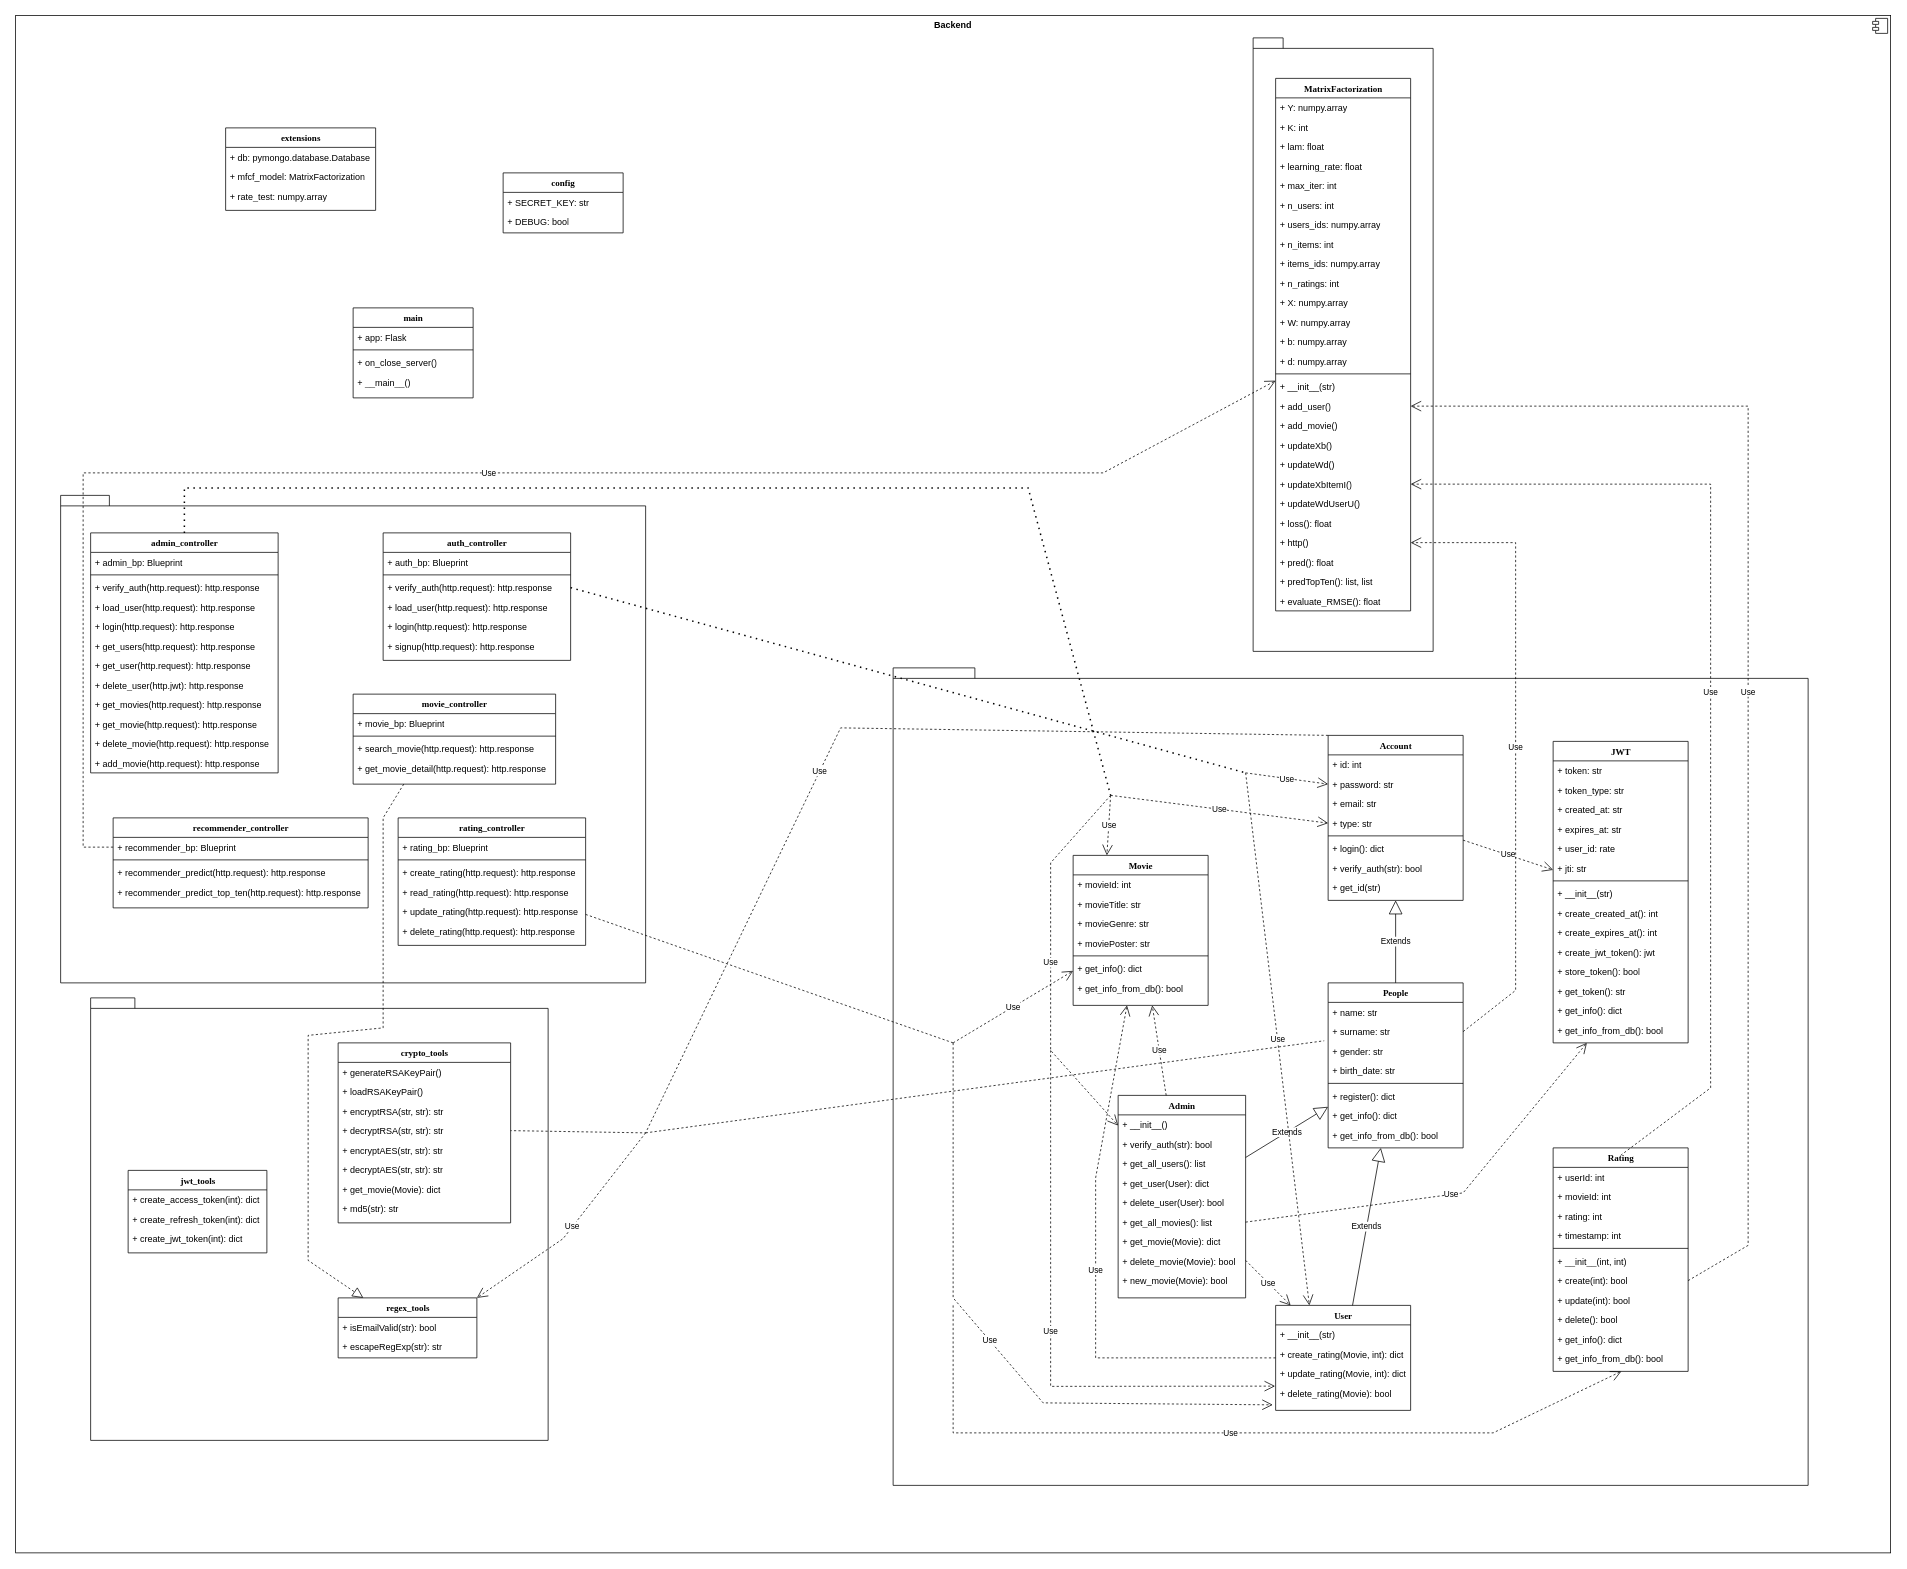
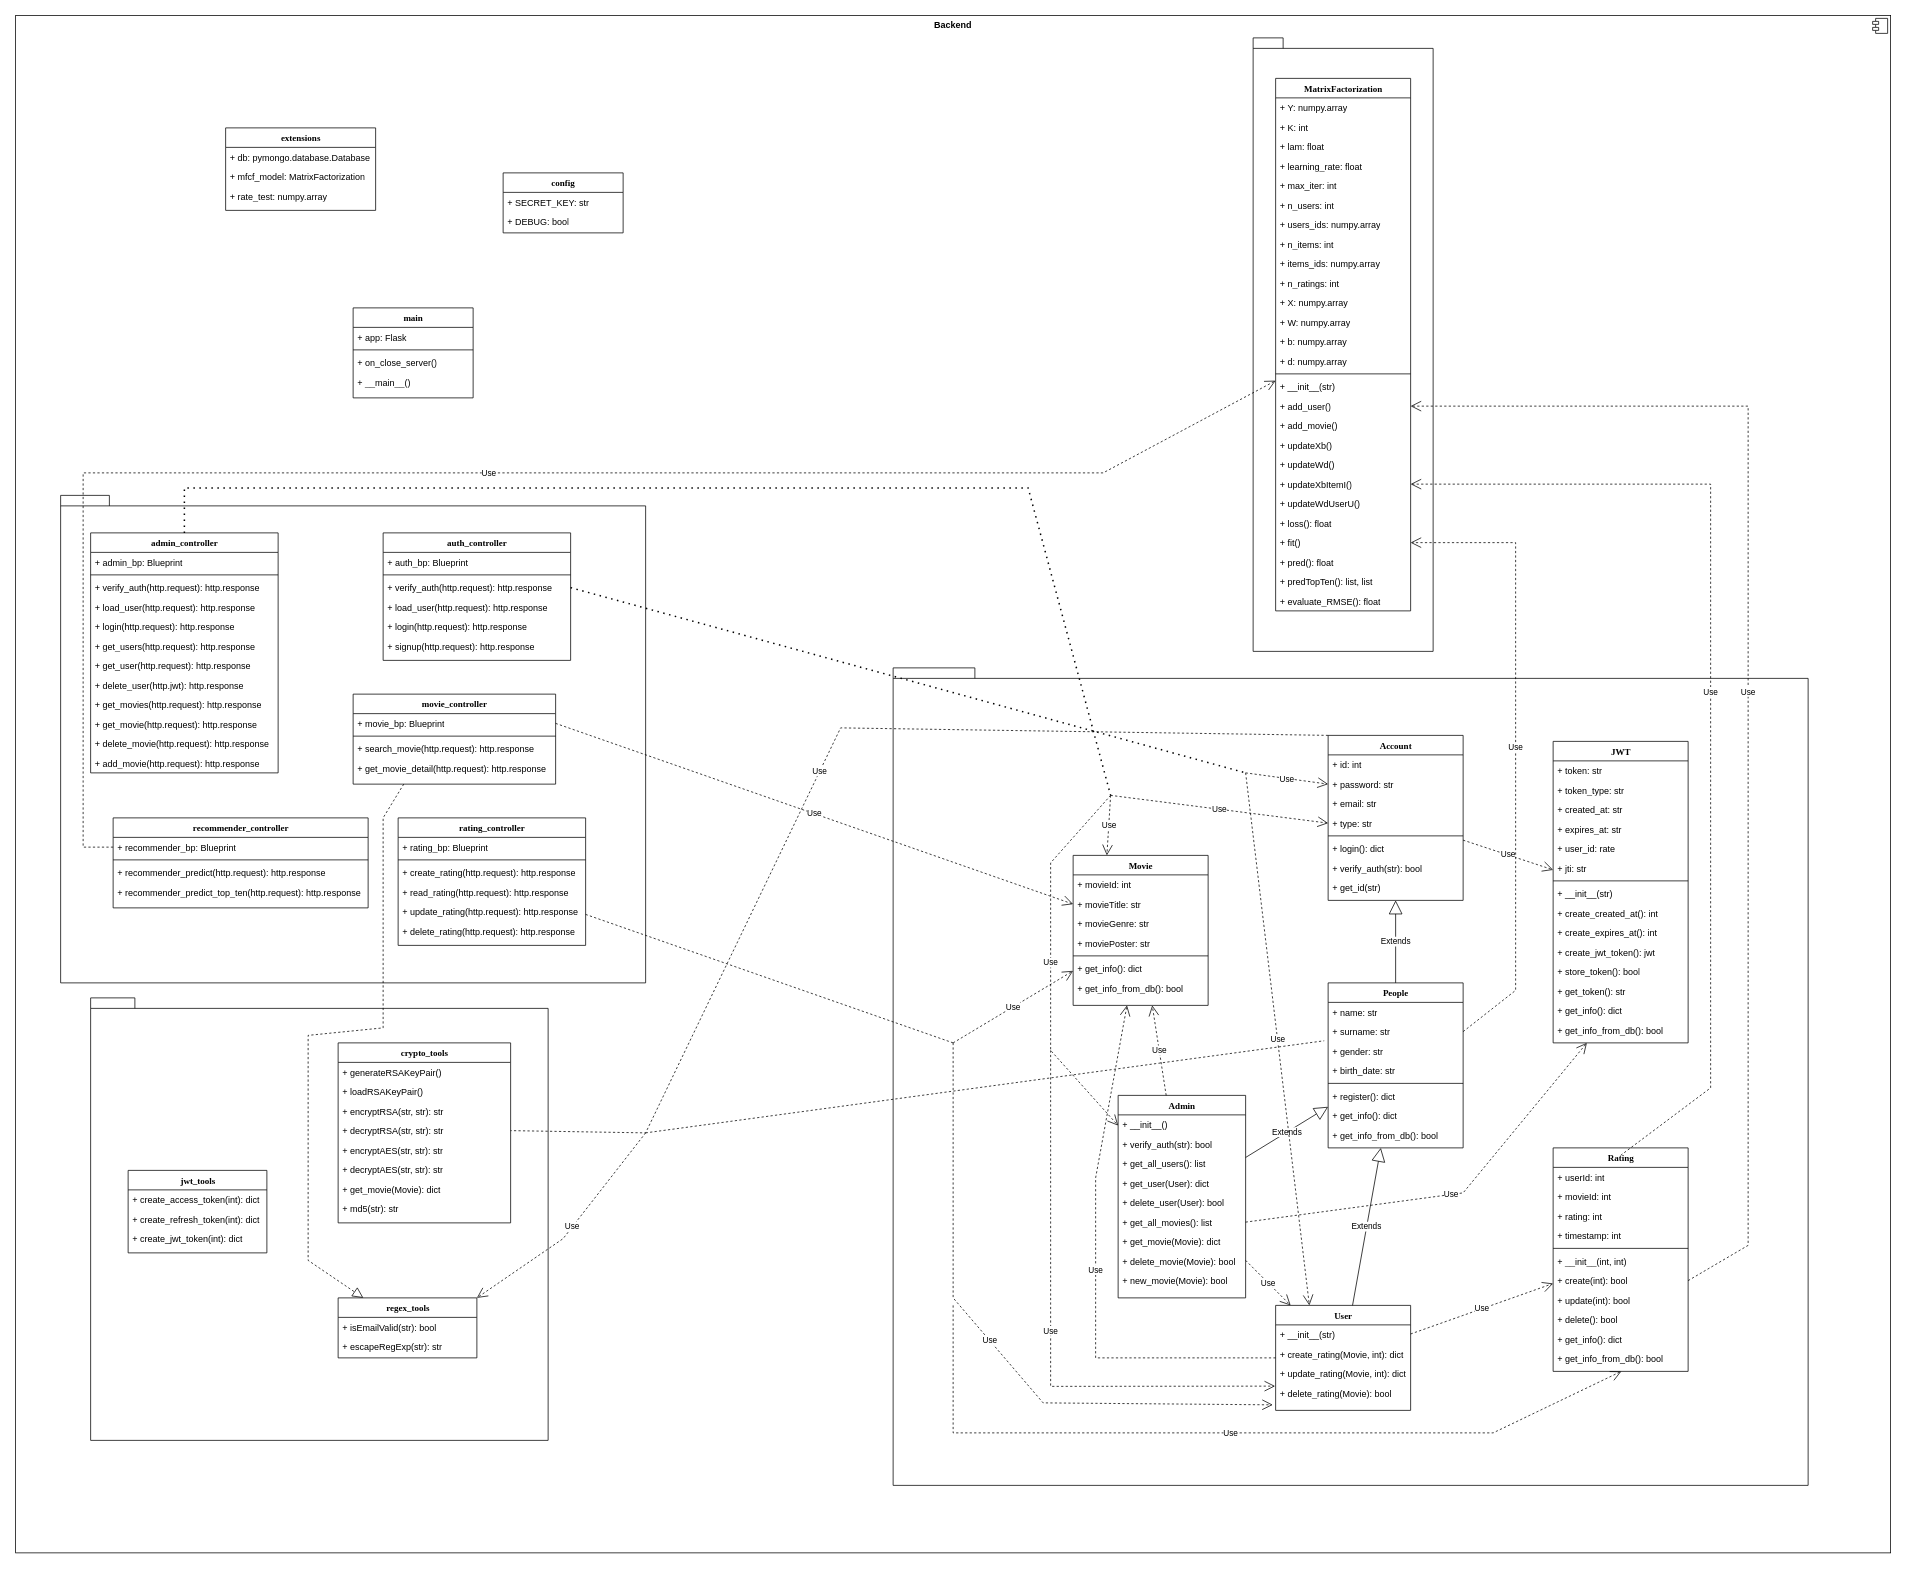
node "+ http()": label "+ http()" -> "+ fit()"
edge "+ movie_bp: Blueprint" -> "+ movieTitle: str": added, label "Use"
edge "User" -> "Rating": added, label "Use"
